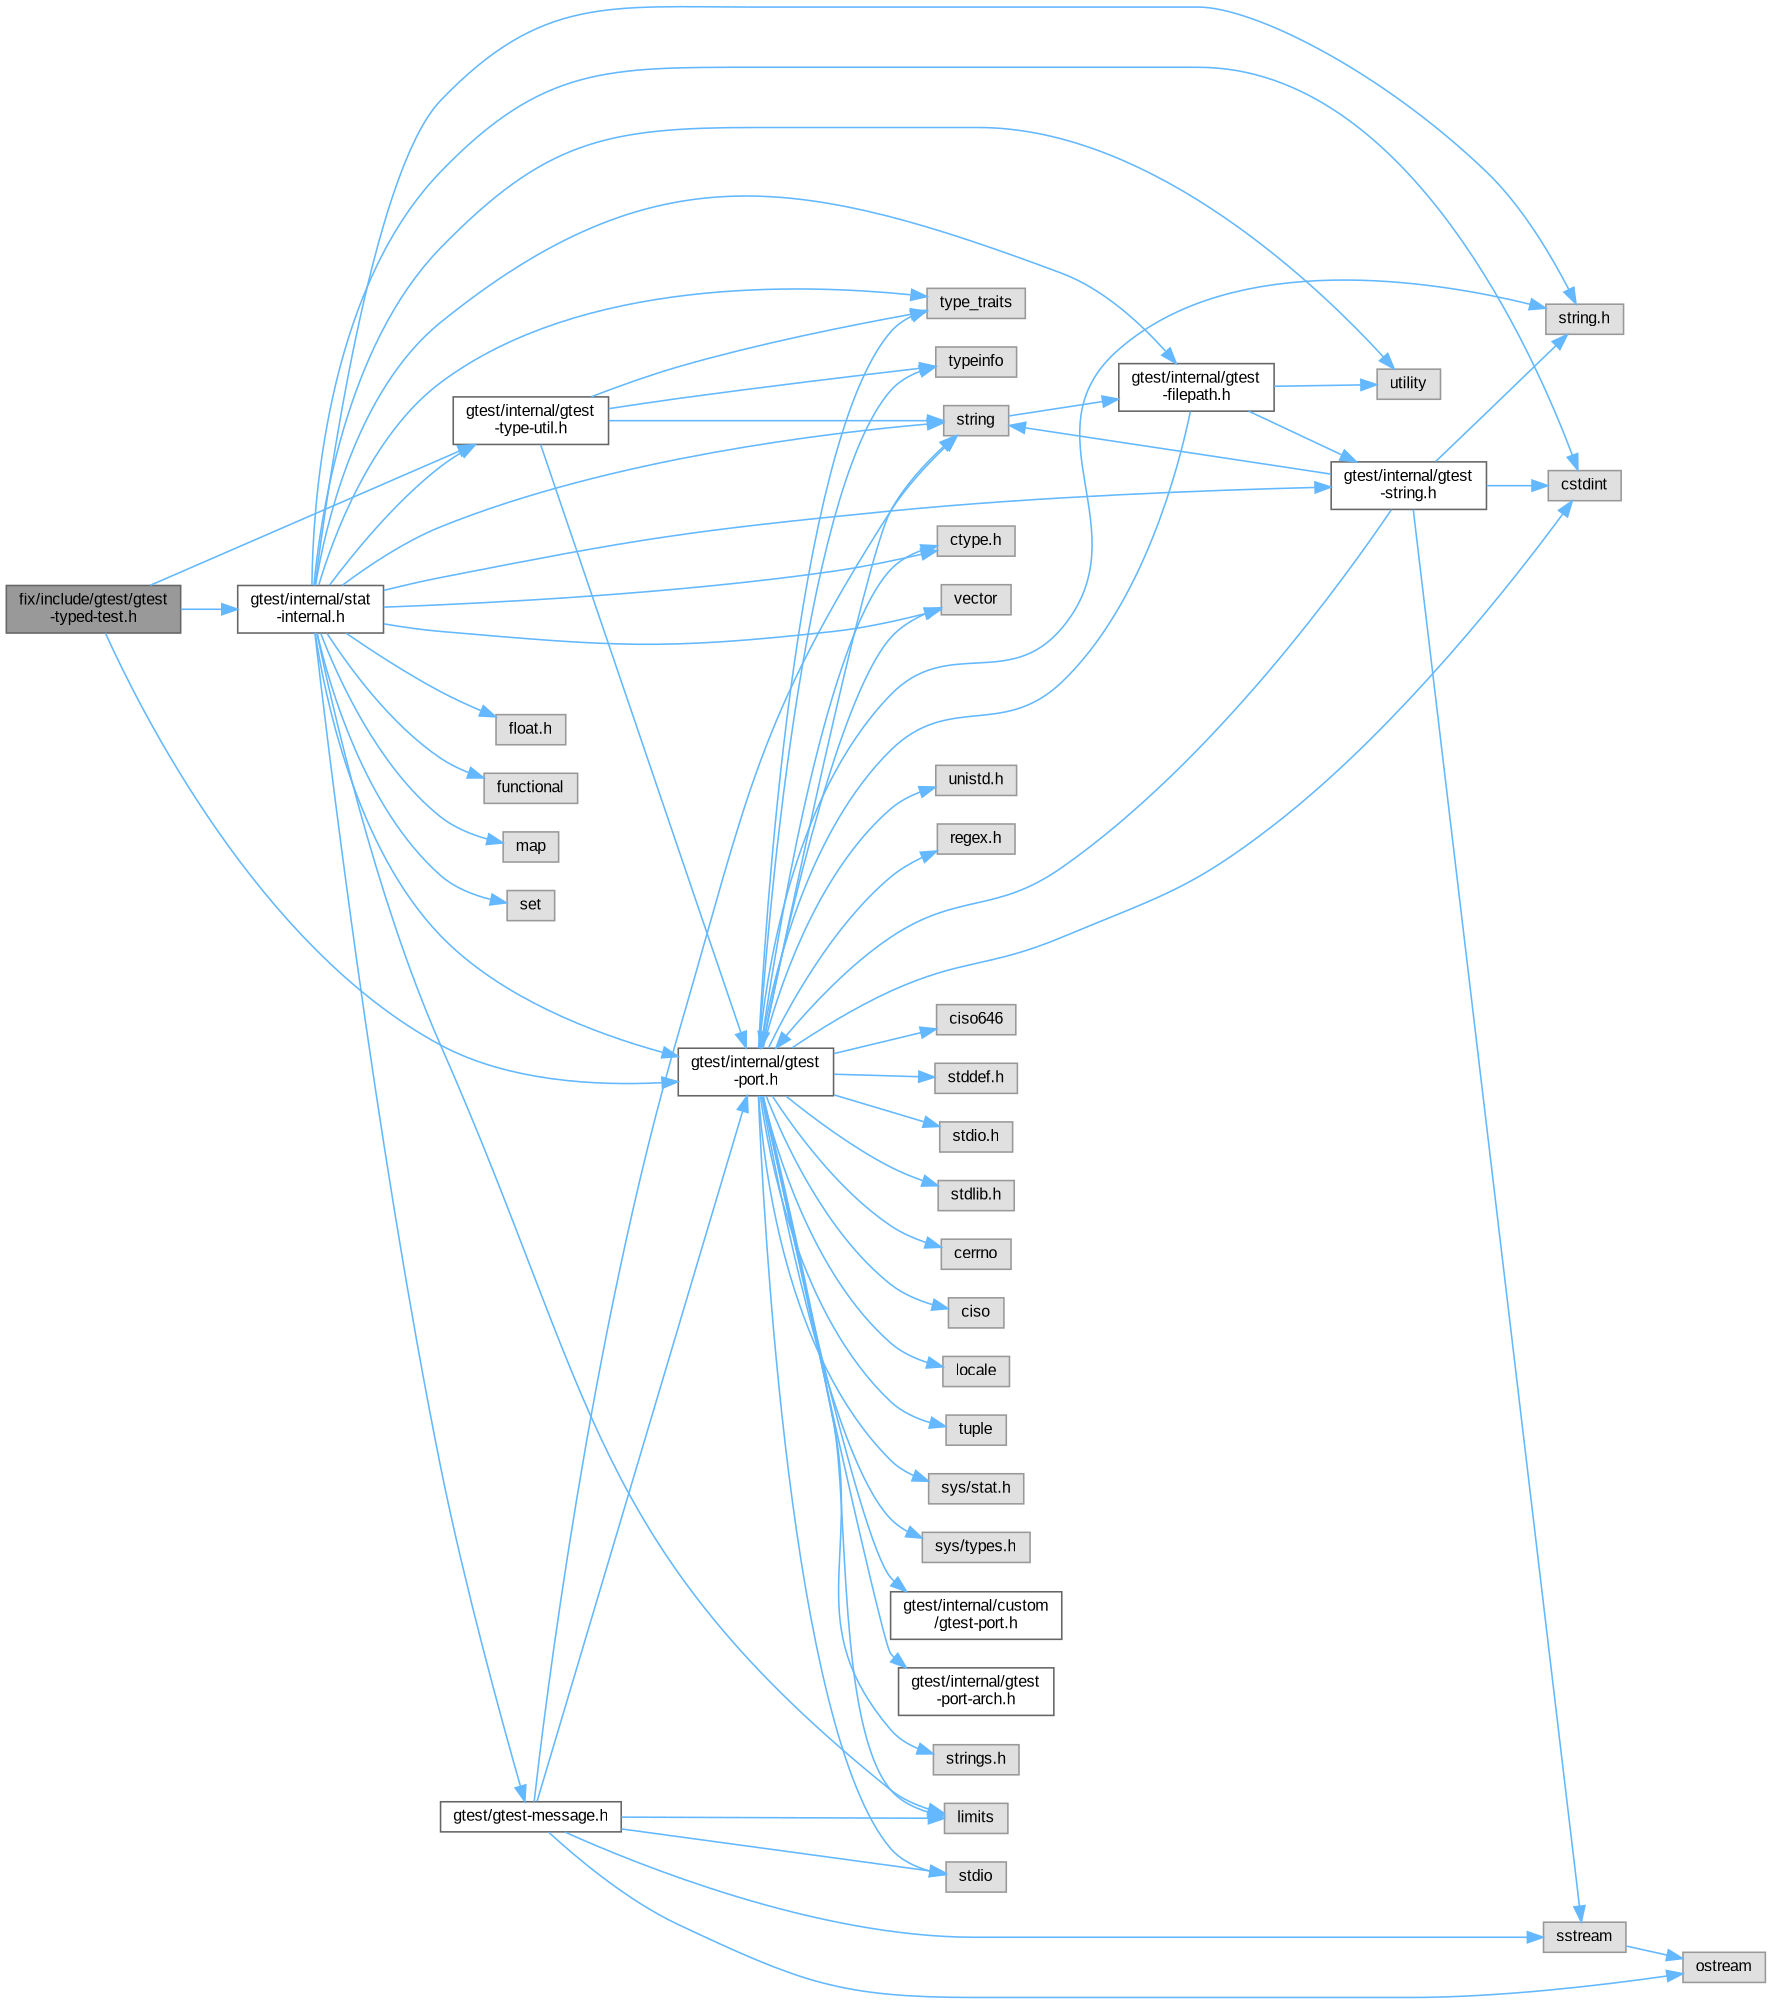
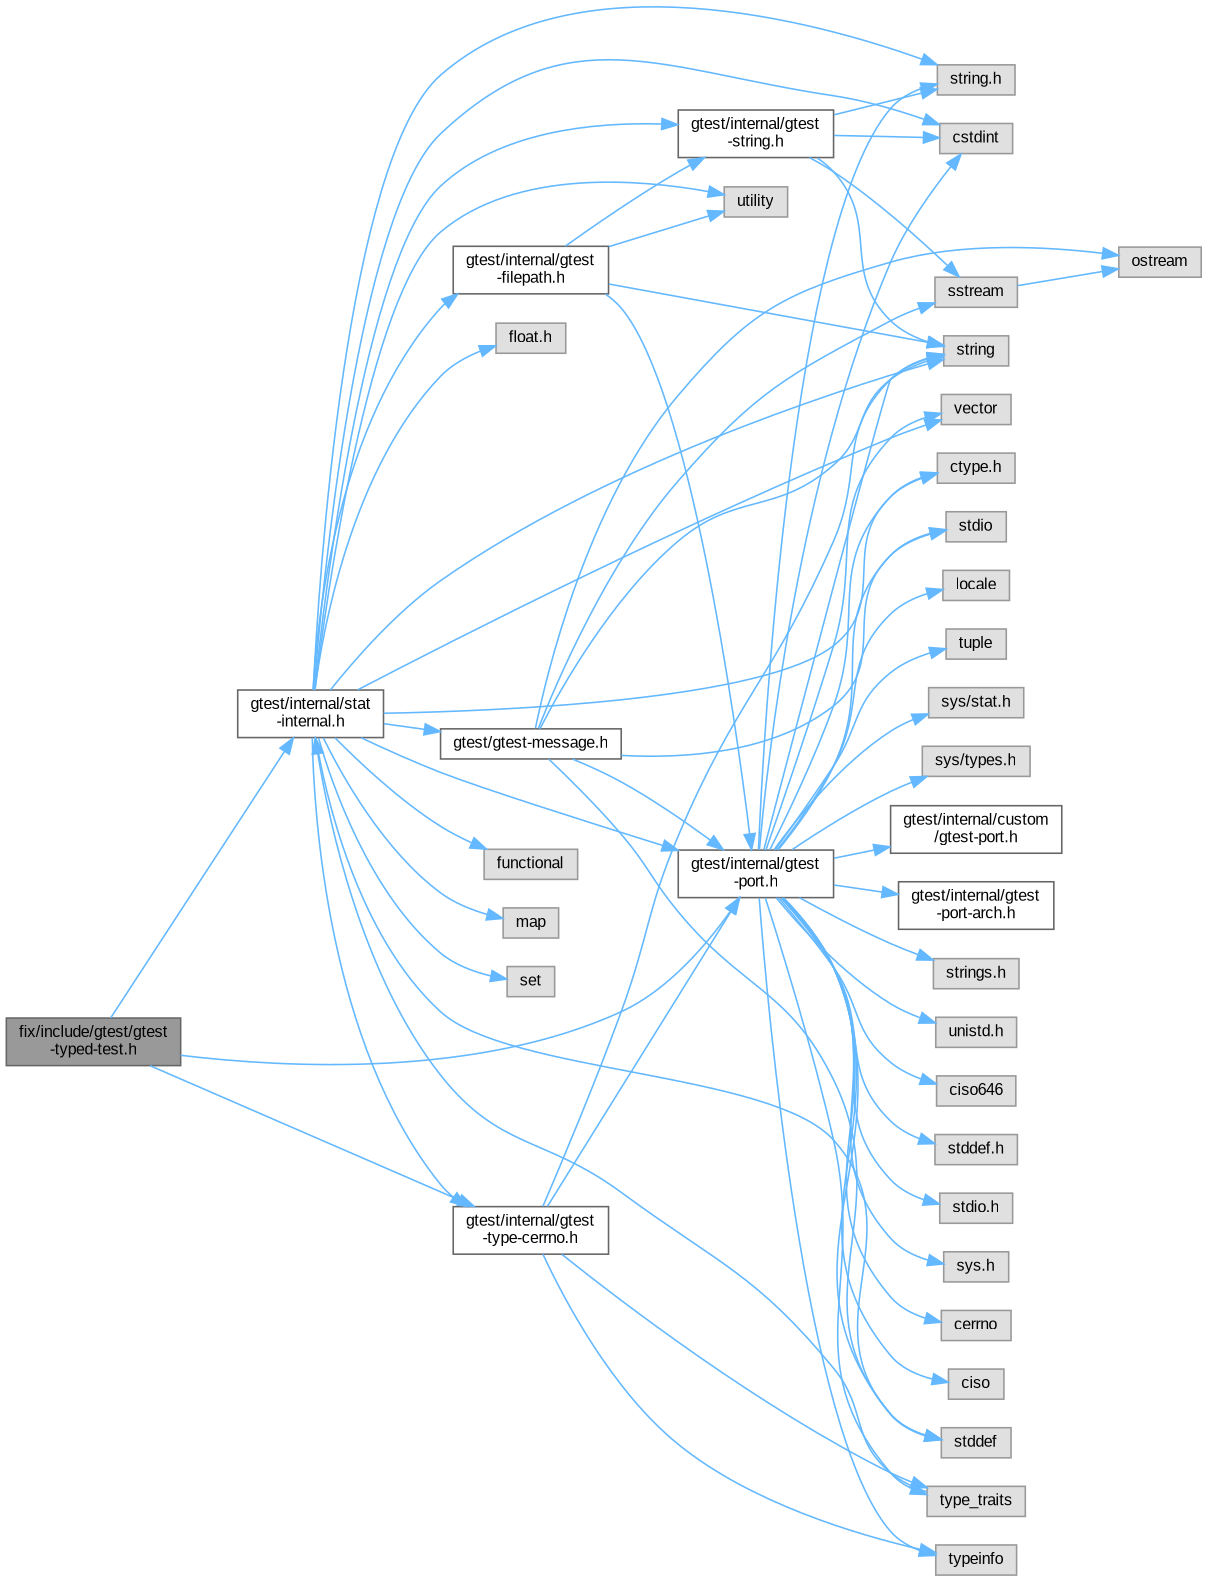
edge "gtest/internal/stat -internal.h" -> "type_traits": reversed
edge "string" -> "gtest/internal/gtest -filepath.h": reversed
node "gtest/internal/gtest -type-util.h": label "gtest/internal/gtest -type-util.h" -> "gtest/internal/gtest -type-cerrno.h"
edge "gtest/internal/gtest -string.h" -> "gtest/internal/gtest -port.h": removed
node "regex.h": removed
node "stdlib.h": label "stdlib.h" -> "sys.h"
node "limits": label "limits" -> "stddef"
